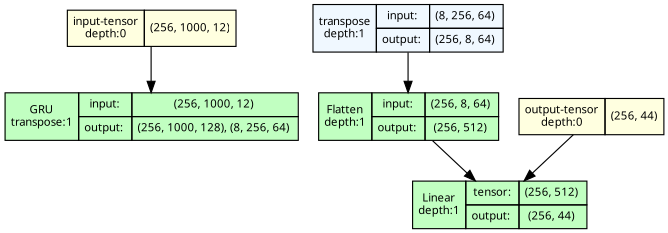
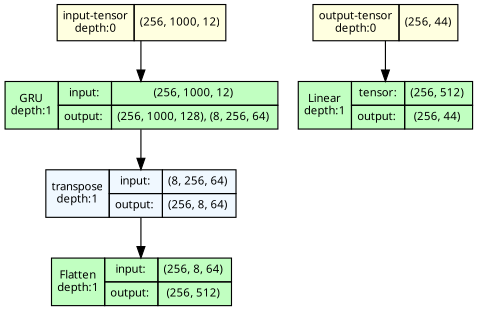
node "GRU": text "transpose:1" -> "depth:1"
edge "GRU" -> "transpose": added
edge "Flatten" -> "Linear": removed
